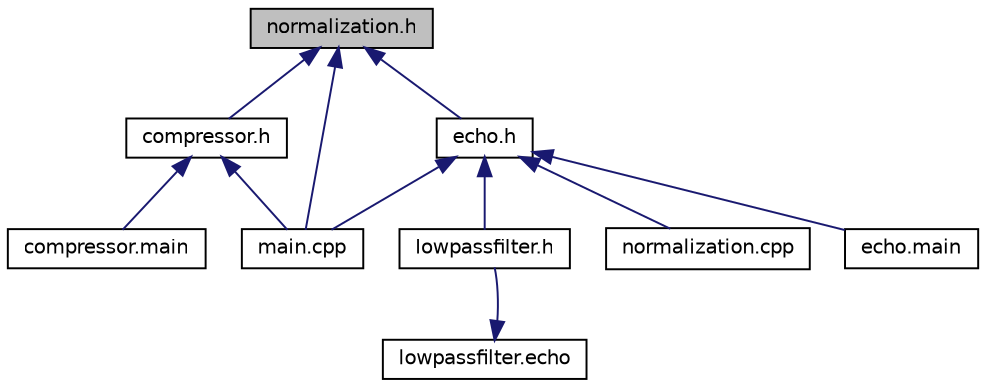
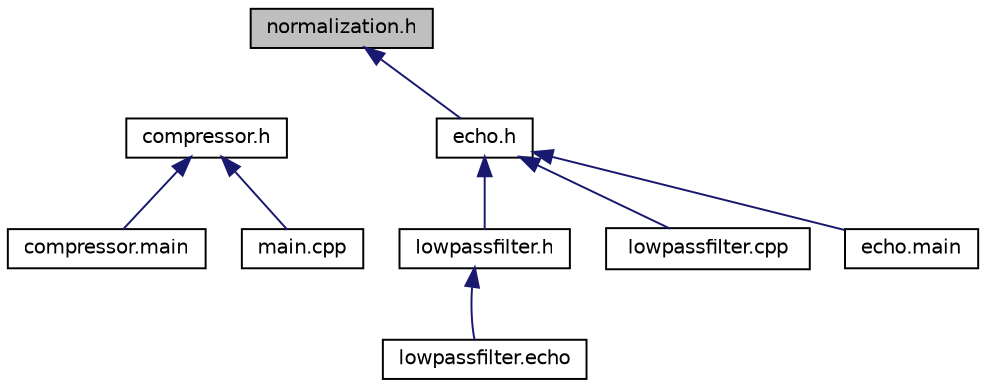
edge "compressor.h" -> "normalization.h": removed
edge "main.cpp" -> "normalization.h": removed
edge "main.cpp" -> "echo.h": removed
node "normalization.cpp": label "normalization.cpp" -> "lowpassfilter.cpp"
edge "lowpassfilter.h" -> "lowpassfilter.echo": reversed
